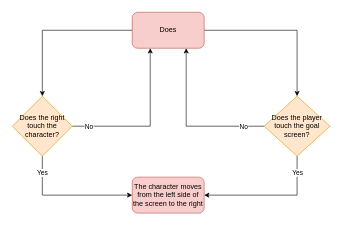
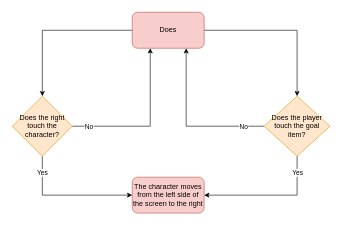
node "Does the player touch the goal screen?": label "Does the player touch the goal screen?" -> "Does the player touch the goal item?"
